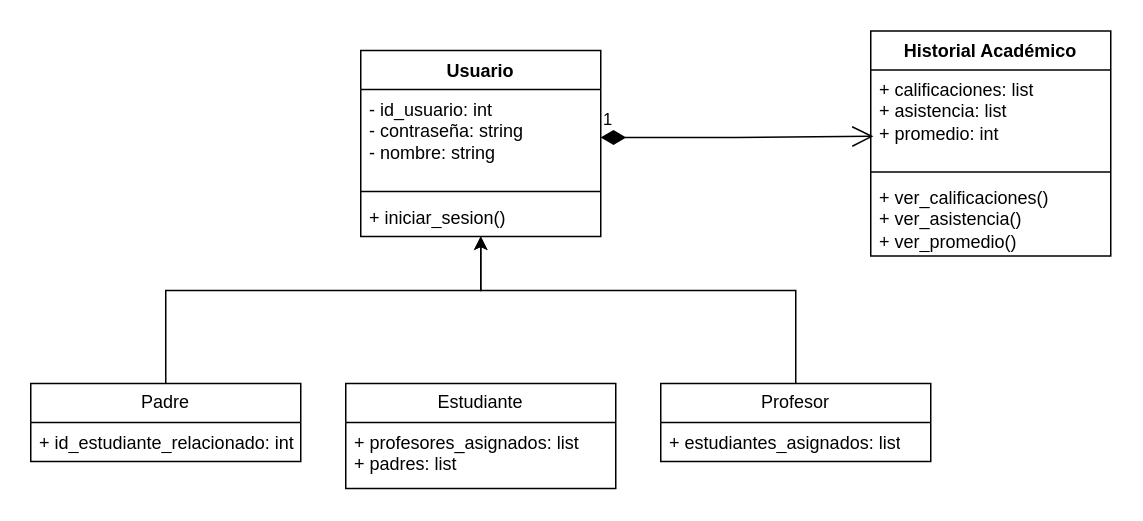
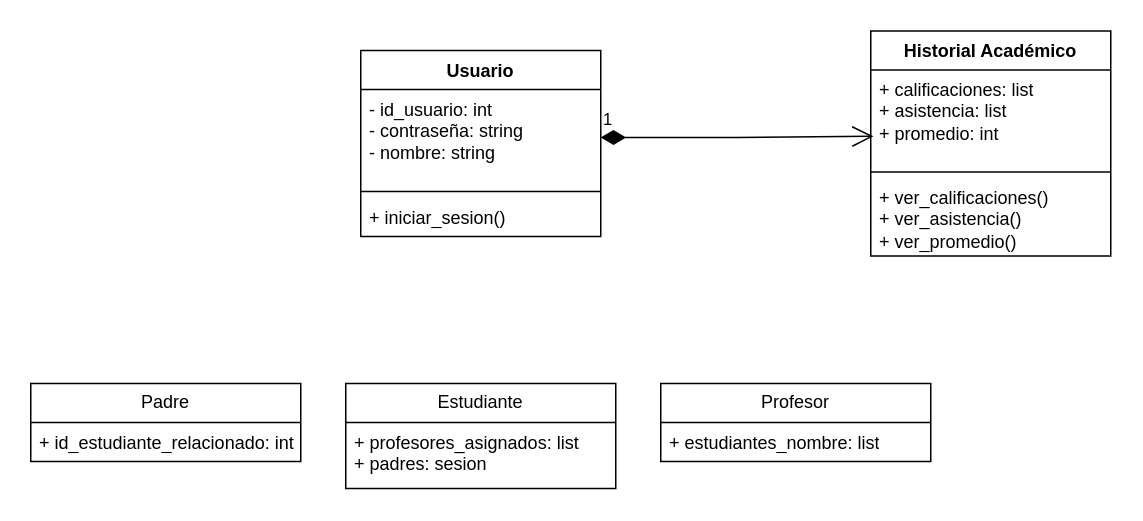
edge "Padre" -> "Usuario": removed
edge "Profesor" -> "Usuario": removed
node "+ profesores_asignados: list + padres: list": label "+ profesores_asignados: list + padres: list" -> "+ profesores_asignados: list + padres: sesion"
node "+ estudiantes_asignados: list": label "+ estudiantes_asignados: list" -> "+ estudiantes_nombre: list"
